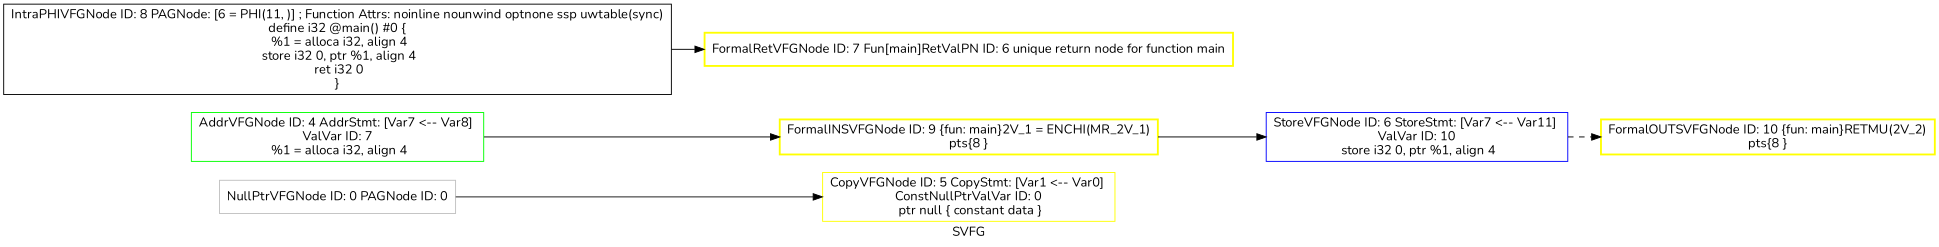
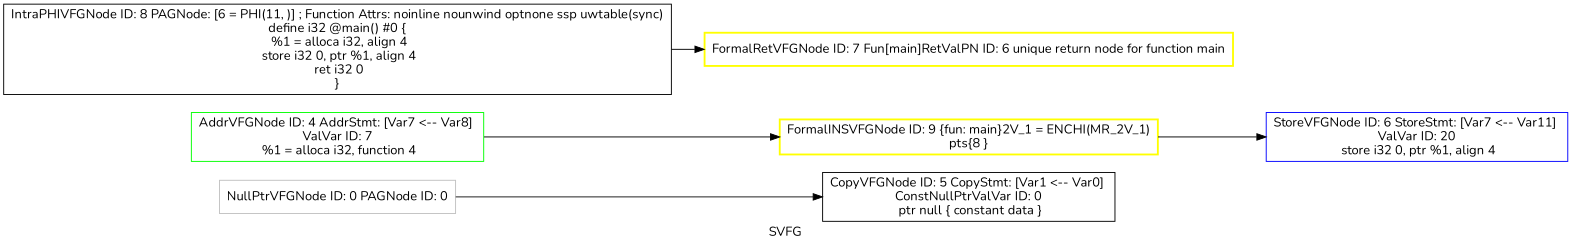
node "StoreVFGNode ID: 6 StoreStmt: [Var7 <-- Var11]": text "ValVar ID: 10" -> "ValVar ID: 20"
node "FormalOUTSVFGNode ID: 10 {fun: main}RETMU(2V_2)": removed
node "AddrVFGNode ID: 4 AddrStmt: [Var7 <-- Var8]": text "%1 = alloca i32, align 4" -> "%1 = alloca i32, function 4"
node "CopyVFGNode ID: 5 CopyStmt: [Var1 <-- Var0]": color yellow -> black
